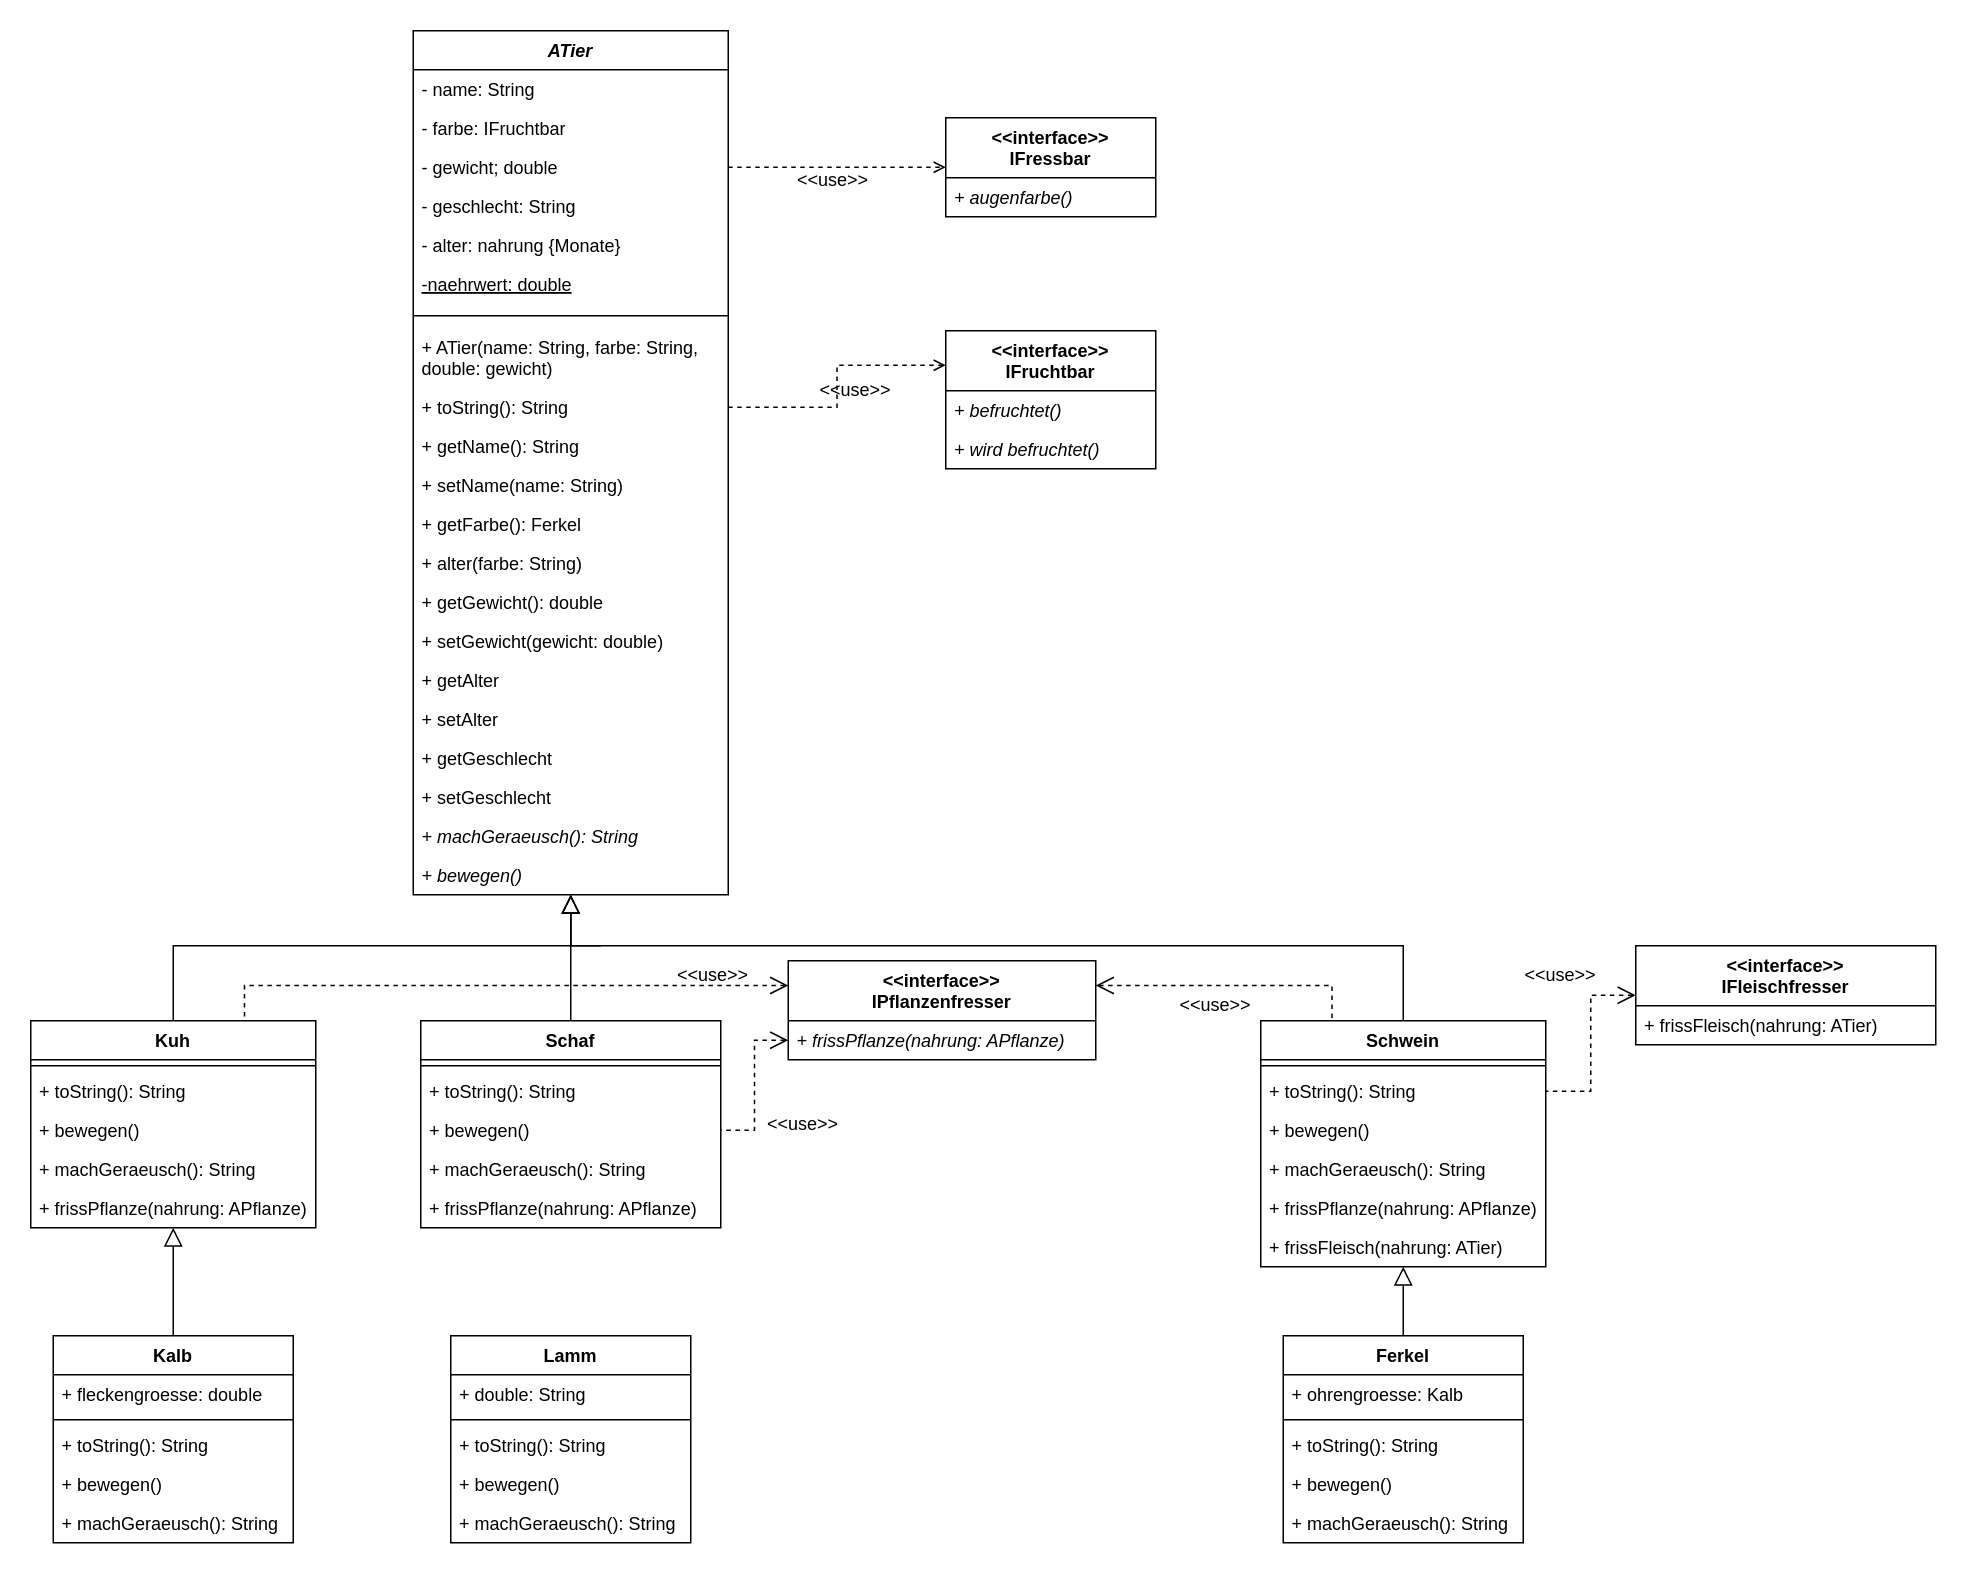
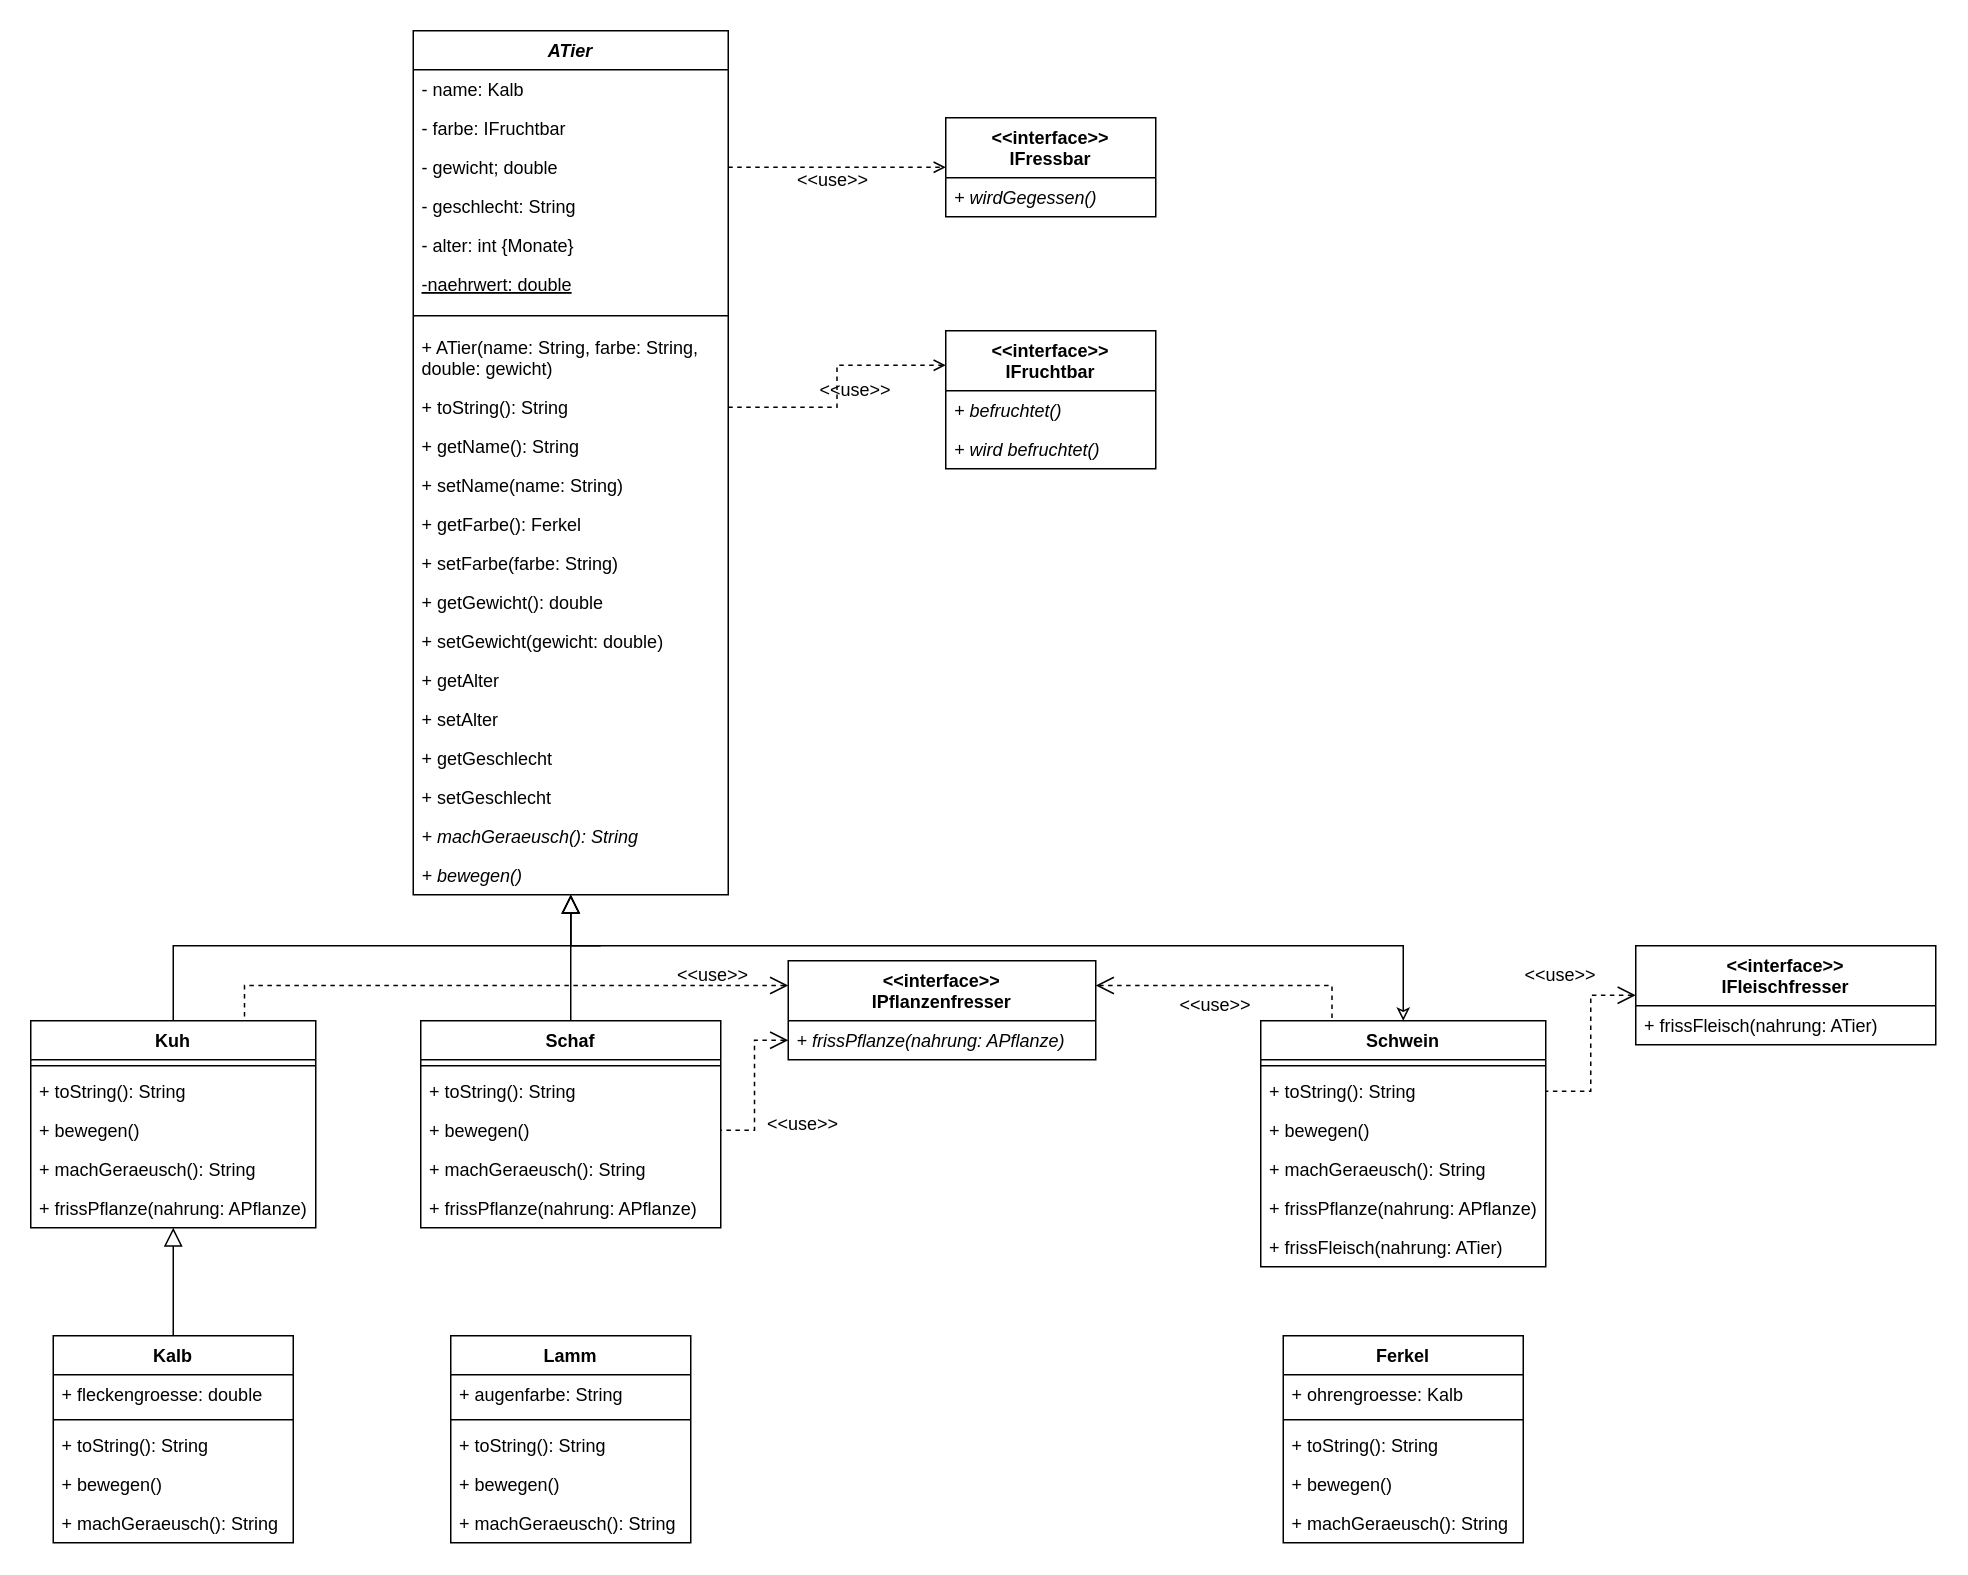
node "- name: String": label "- name: String" -> "- name: Kalb"
node "+ augenfarbe()": label "+ augenfarbe()" -> "+ wirdGegessen()"
node "- alter: nahrung {Monate}": label "- alter: nahrung {Monate}" -> "- alter: int {Monate}"
node "+ alter(farbe: String)": label "+ alter(farbe: String)" -> "+ setFarbe(farbe: String)"
edge "Schwein" -> "ATier": arrowhead none -> classic
edge "Ferkel" -> "Schwein": removed
node "+ double: String": label "+ double: String" -> "+ augenfarbe: String"
